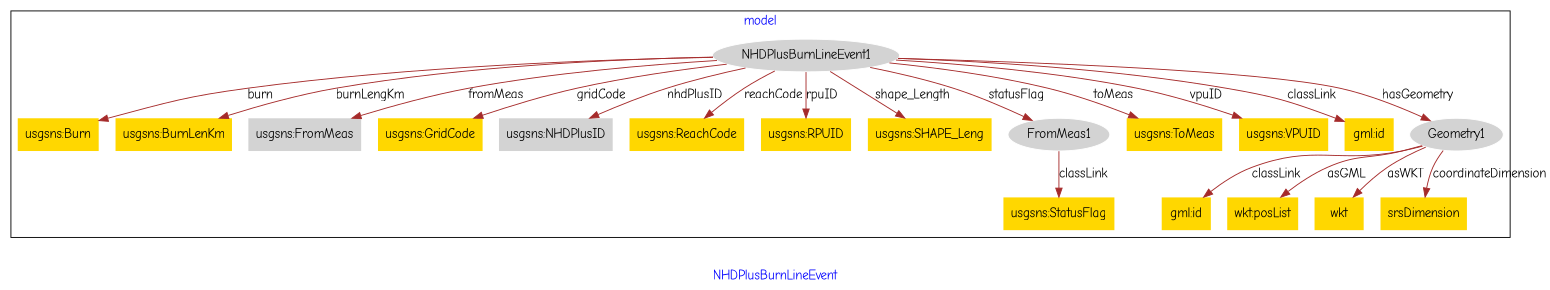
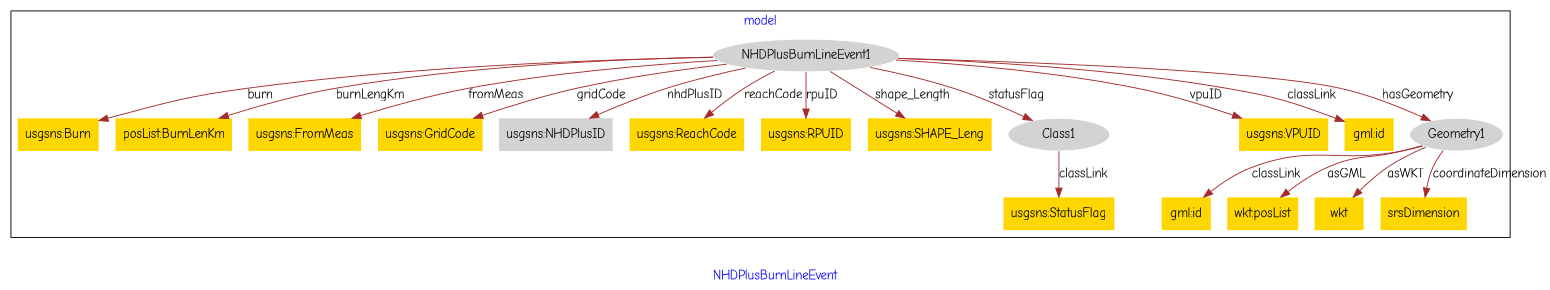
node "usgsns:BurnLenKm": label "usgsns:BurnLenKm" -> "posList:BurnLenKm"
node "usgsns:FromMeas": fillcolor lightgray -> gold
node "FromMeas1": label "FromMeas1" -> "Class1"
node "usgsns:ToMeas": removed
